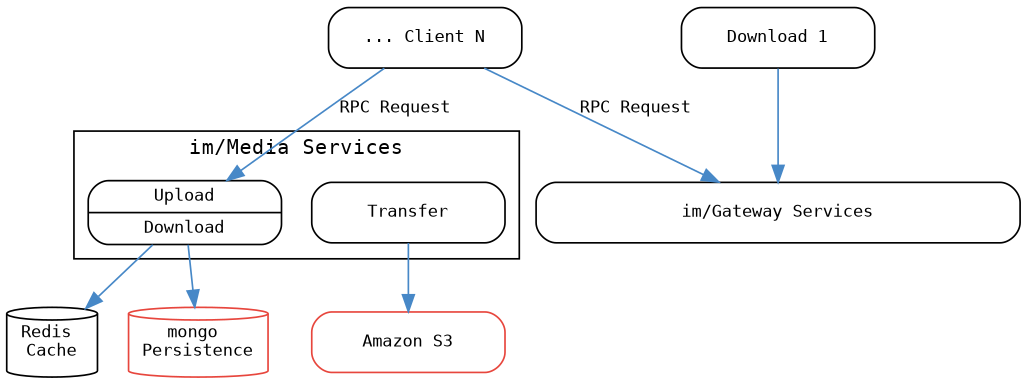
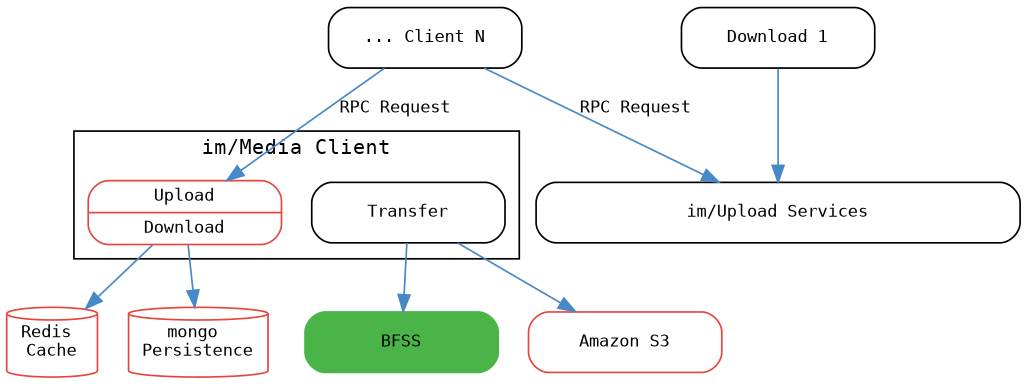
cluster "im/Media Services": label "im/Media Services" -> "im/Media Client"
node "Upload": color black -> #e7463d
node "im/Gateway Services": label "im/Gateway Services" -> "im/Upload Services"
node "Redis Cache": color black -> #e7463d
node "BFSS": added
